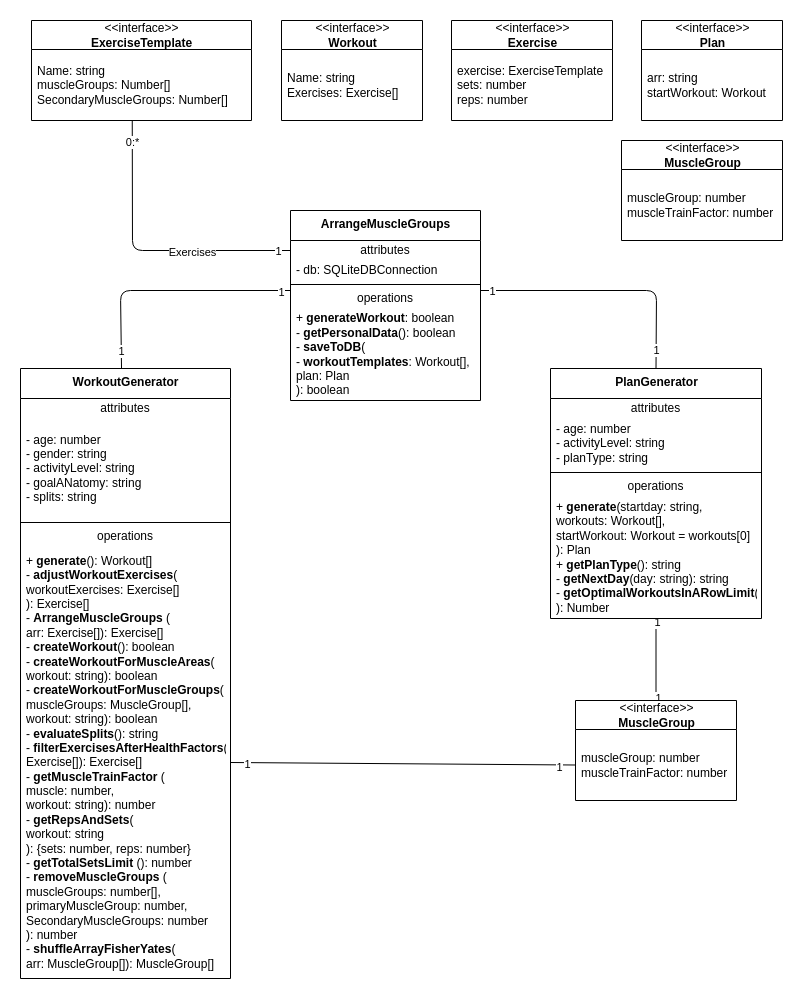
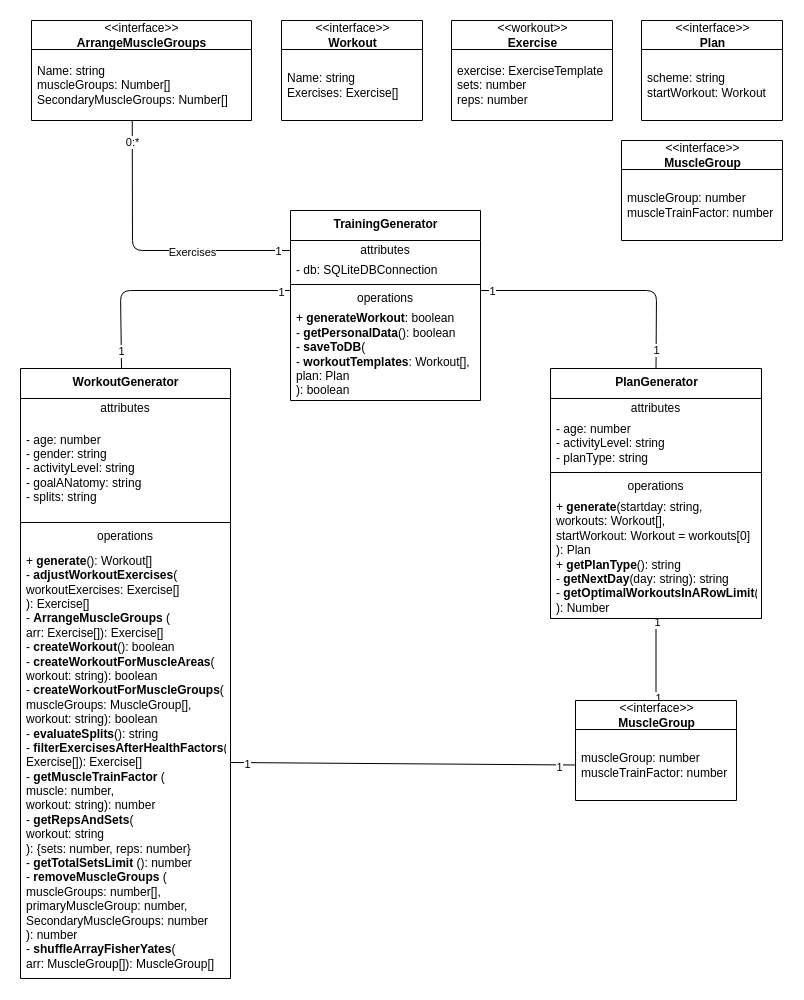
node "<<interface>> ExerciseTemplate": label "<<interface>> ExerciseTemplate" -> "<<interface>> ArrangeMuscleGroups"
node "<<interface>> Exercise": label "<<interface>> Exercise" -> "<<workout>> Exercise"
node "arr: string startWorkout: Workout": label "arr: string startWorkout: Workout" -> "scheme: string startWorkout: Workout"
node "ArrangeMuscleGroups": label "ArrangeMuscleGroups" -> "TrainingGenerator"
